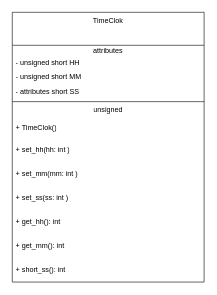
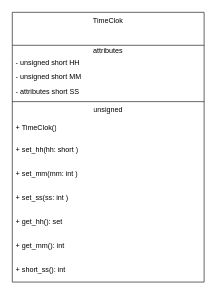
node "+ set_hh(hh: int )": label "+ set_hh(hh: int )" -> "+ set_hh(hh: short )"
node "+ get_hh(): int": label "+ get_hh(): int" -> "+ get_hh(): set"
